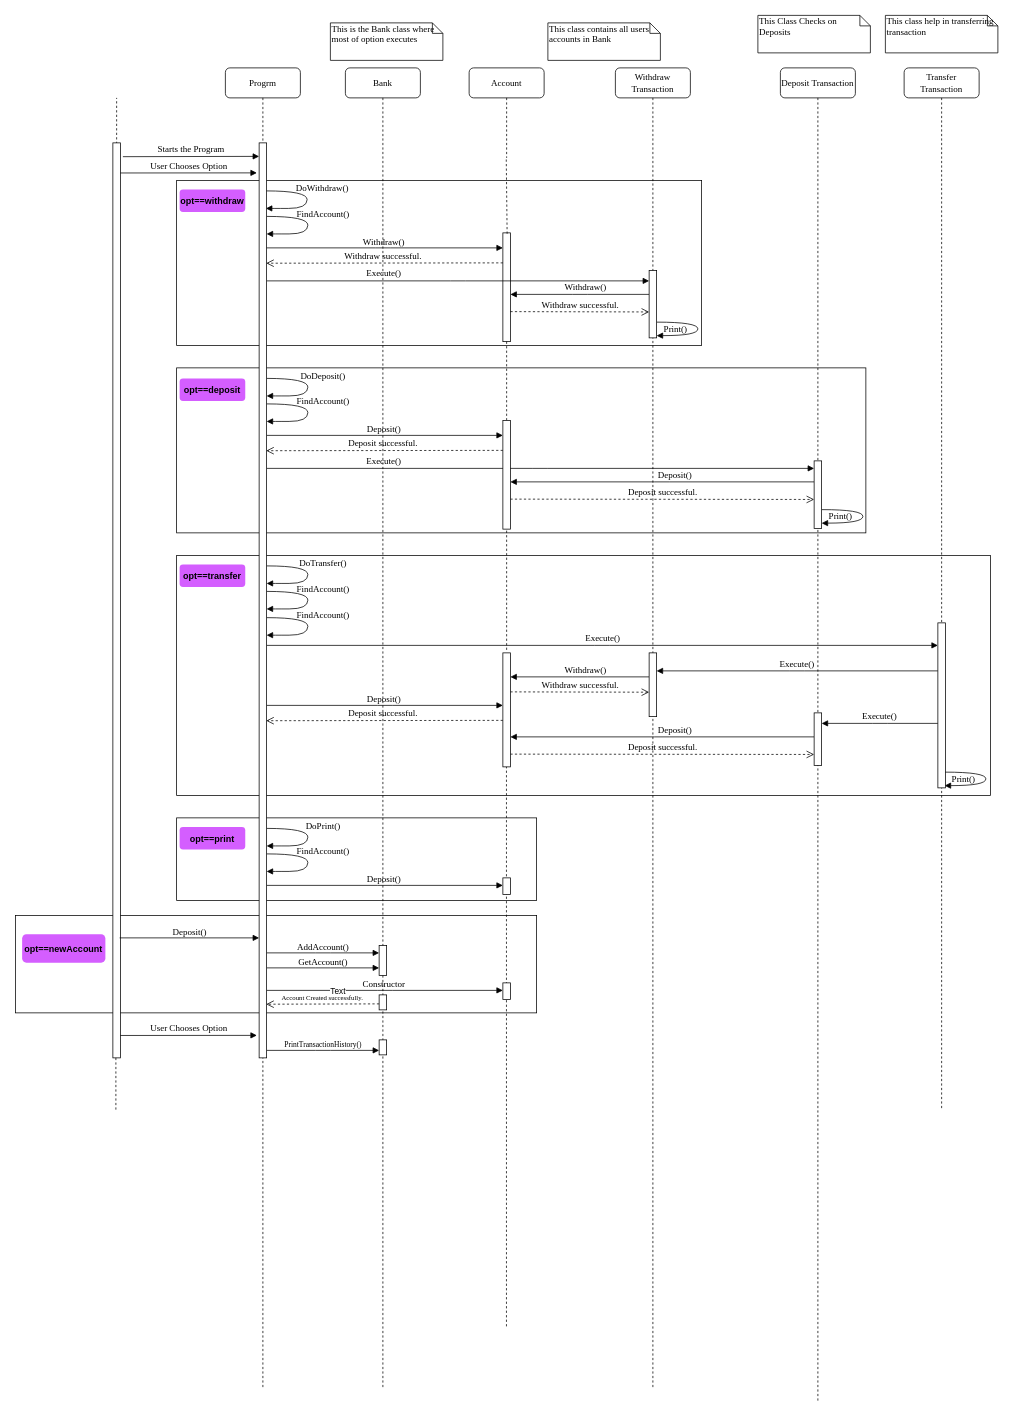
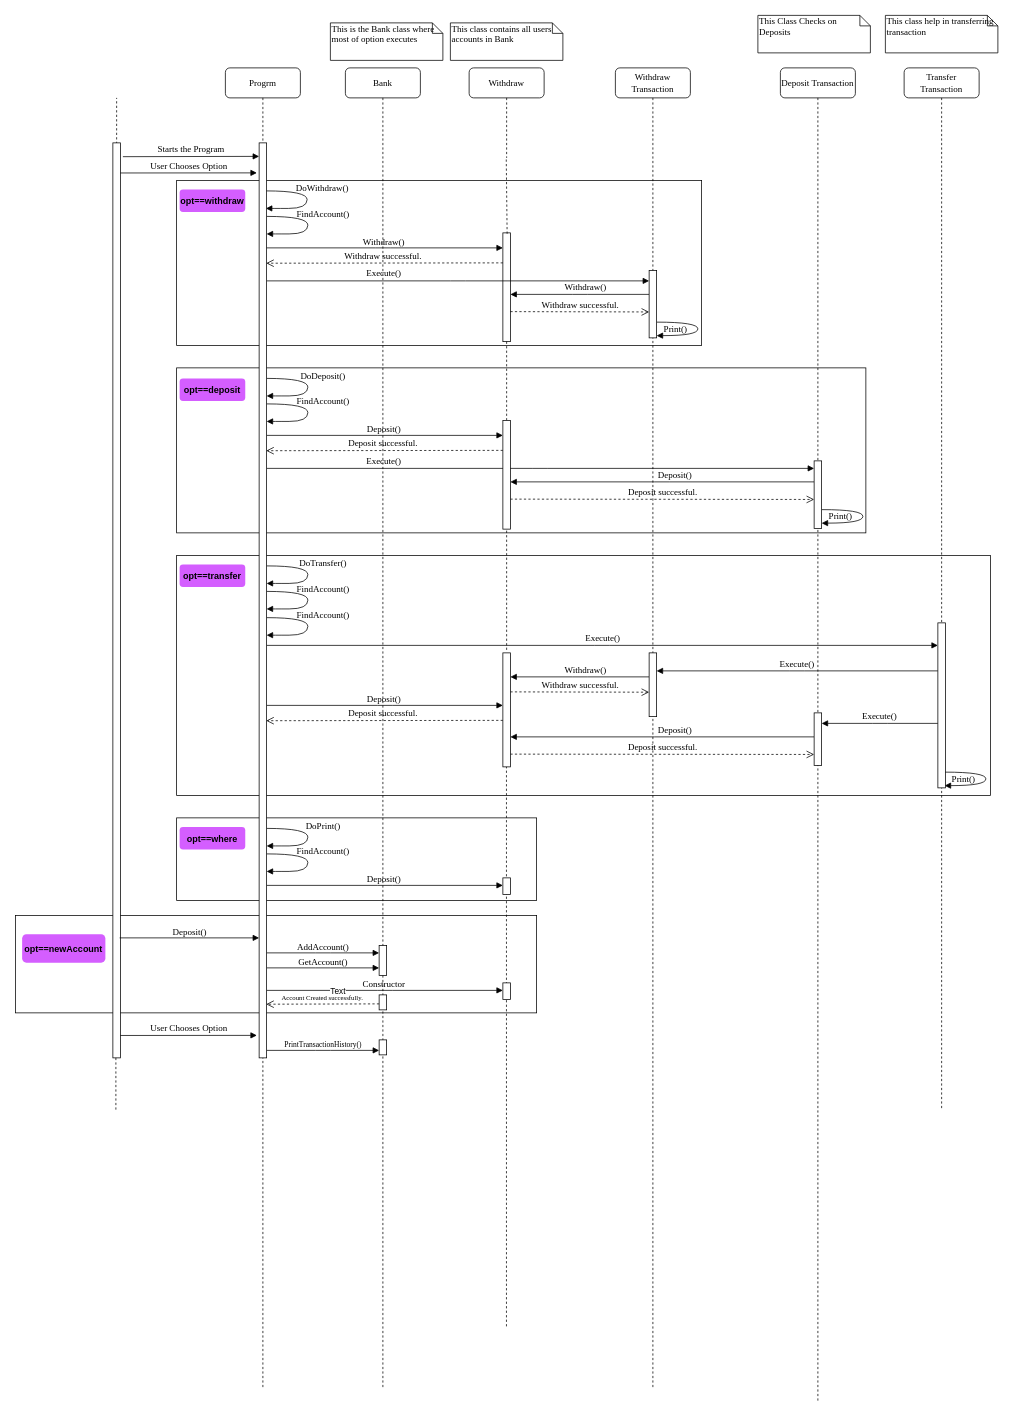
node "This class contains all users accounts in Bank": moved (604, 42) -> (507, 42)
node "Account": label "Account" -> "Withdraw"
node "opt==print": label "opt==print" -> "opt==where"
